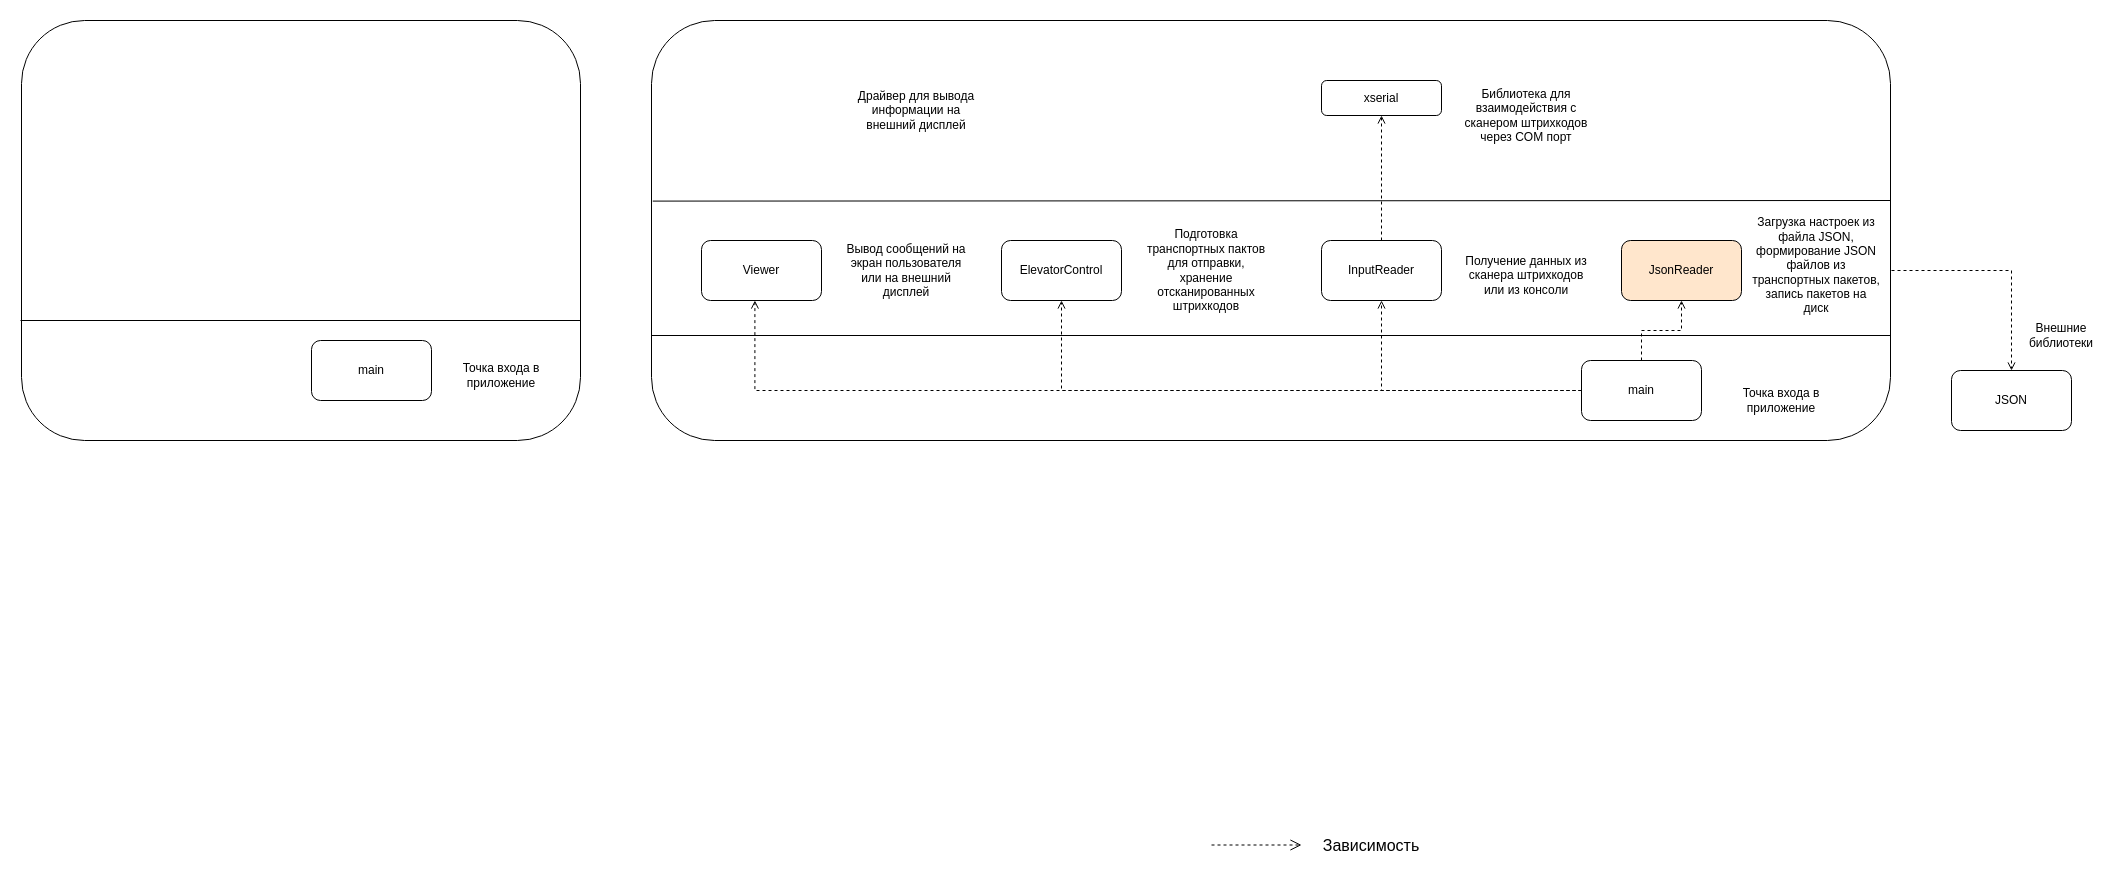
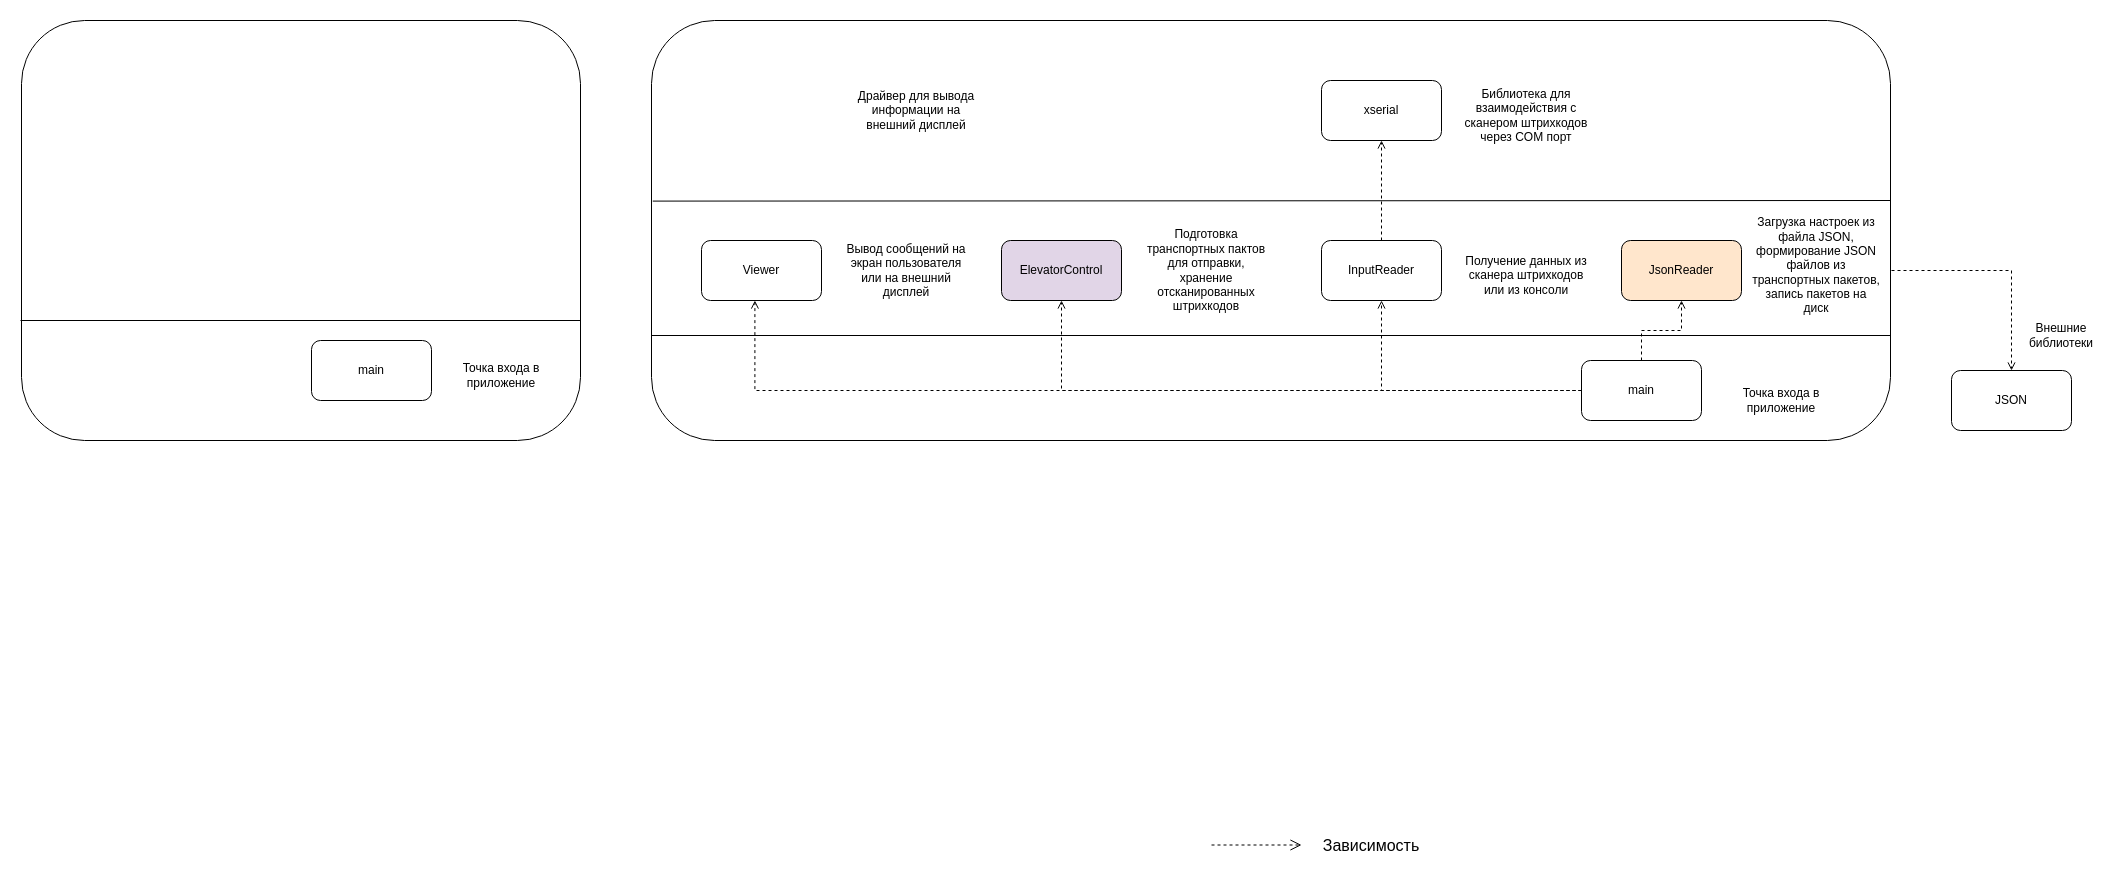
node "xserial": size 120x35 -> 120x60
node "ElevatorControl": fillcolor #ffffff -> #e1d5e7
